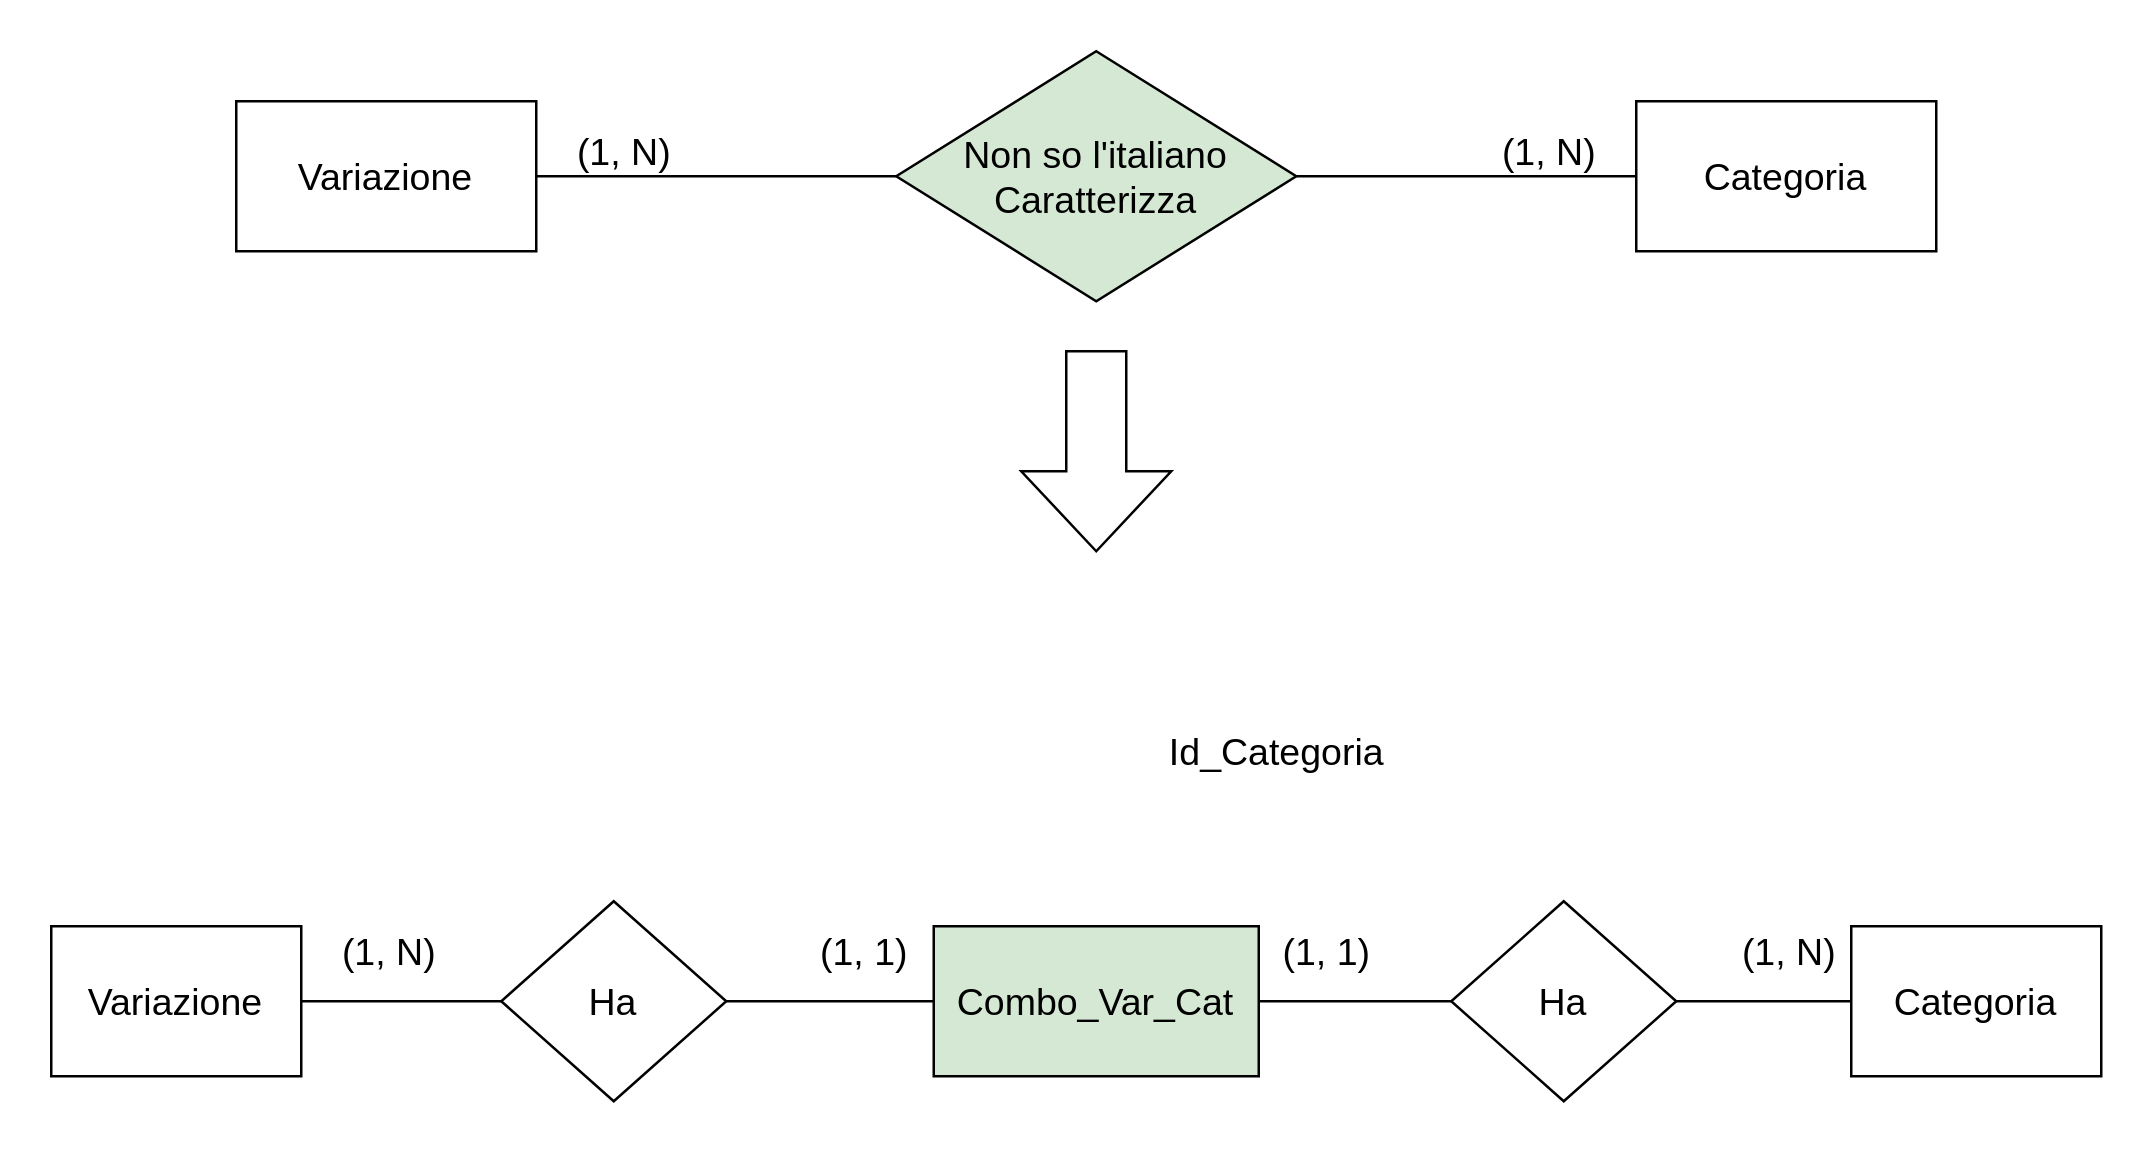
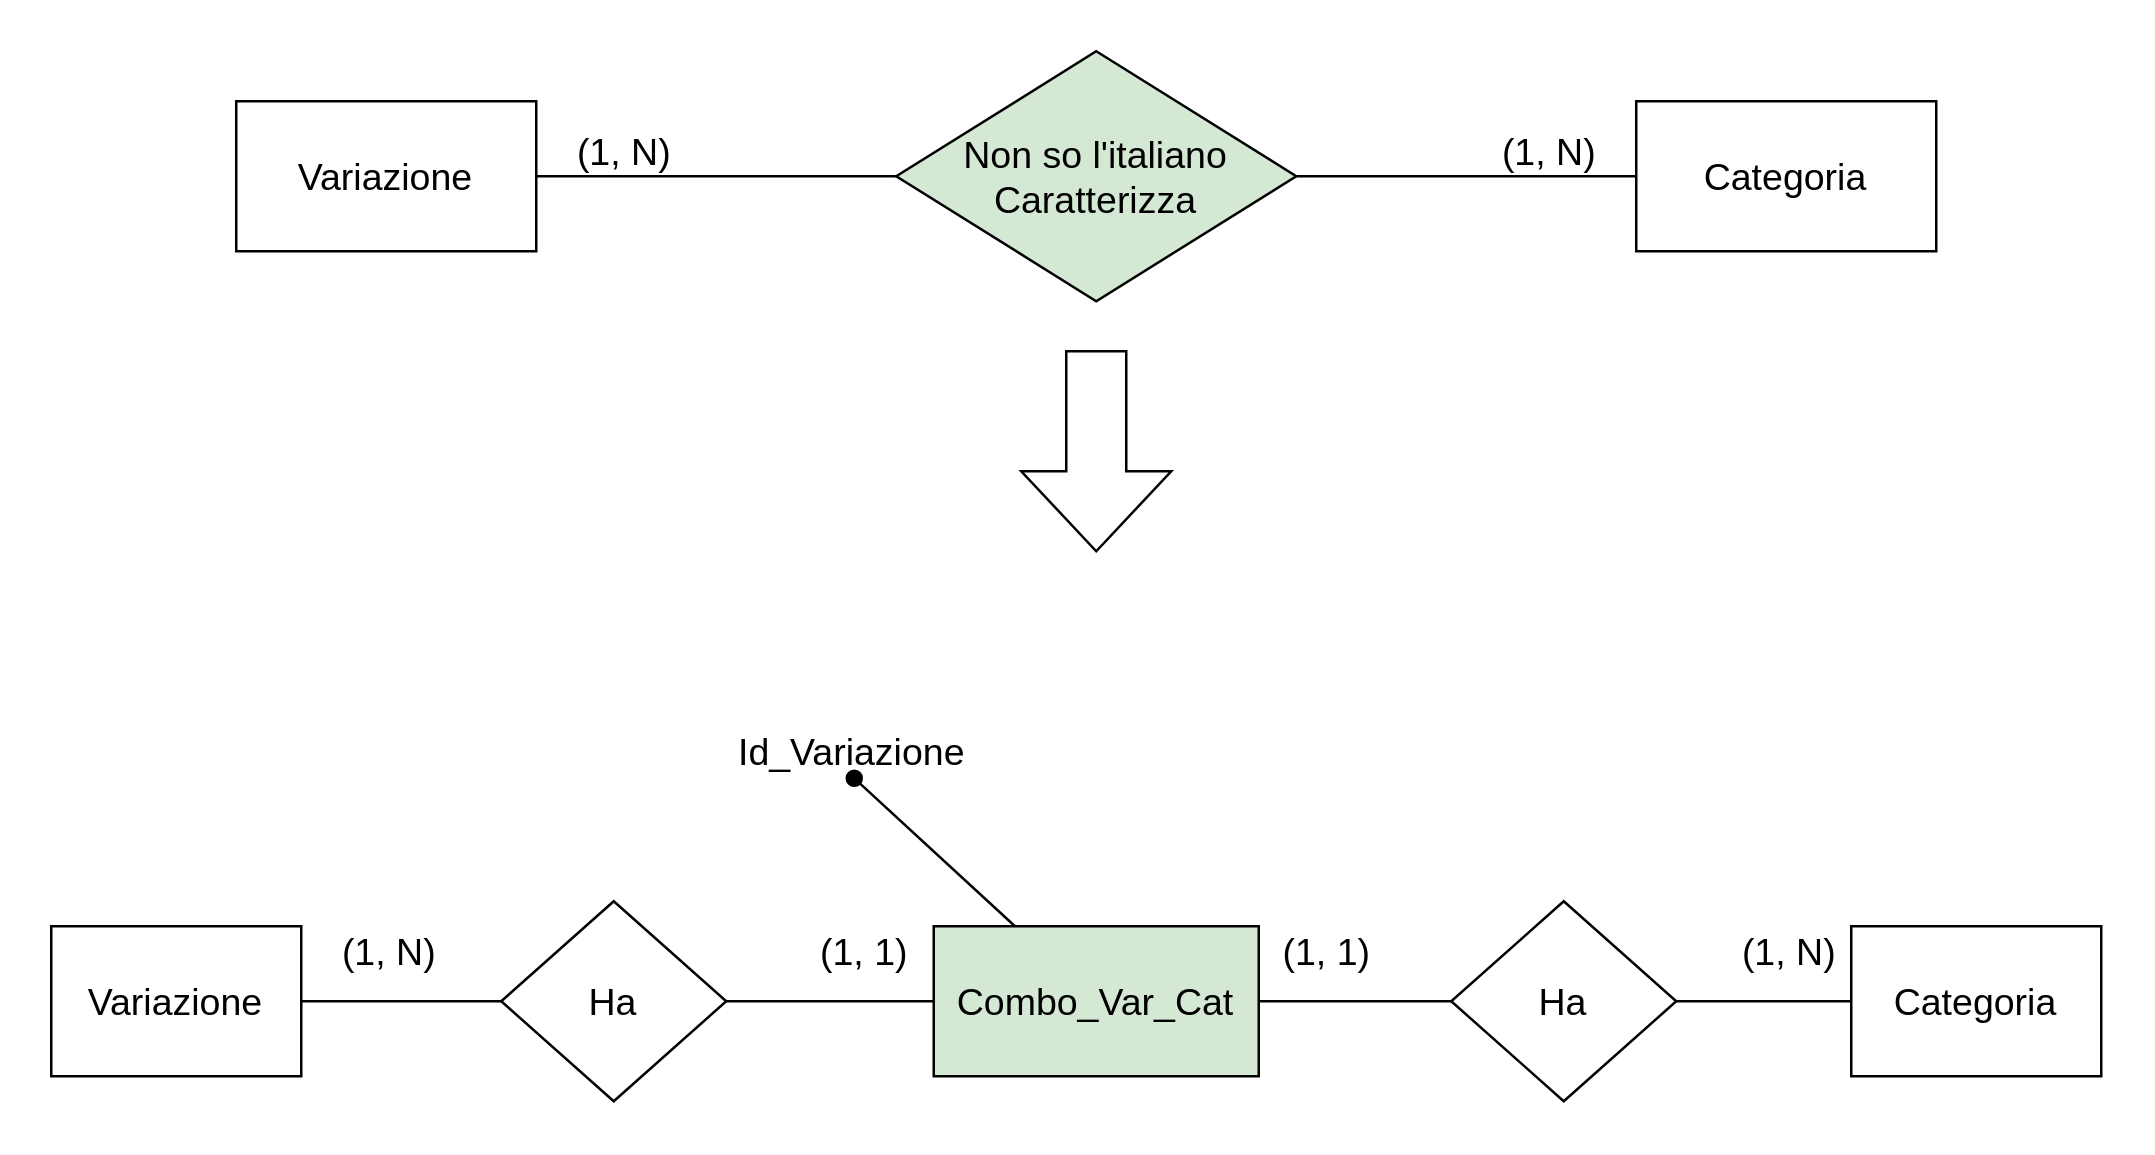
node "Id_Variazione": added
node "Id_Categoria": removed
edge "Combo_Var_Cat" -> "Id_Variazione": added
